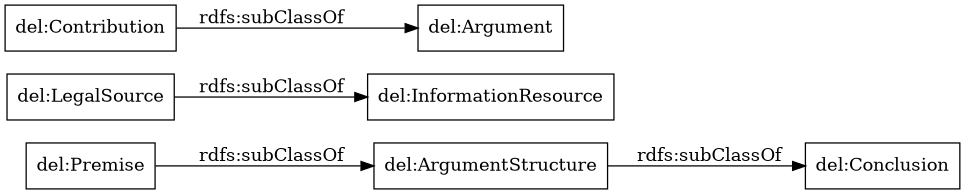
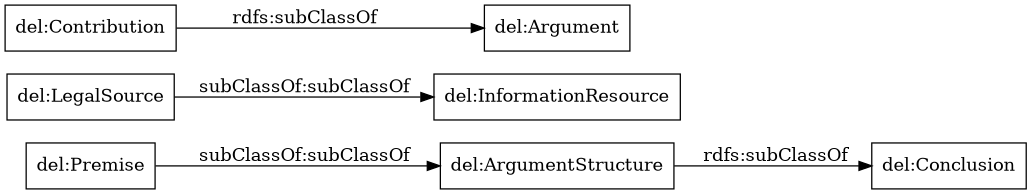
edge "del:LegalSource" -> "del:InformationResource": label "rdfs:subClassOf" -> "subClassOf:subClassOf"
edge "del:Premise" -> "del:ArgumentStructure": label "rdfs:subClassOf" -> "subClassOf:subClassOf"
